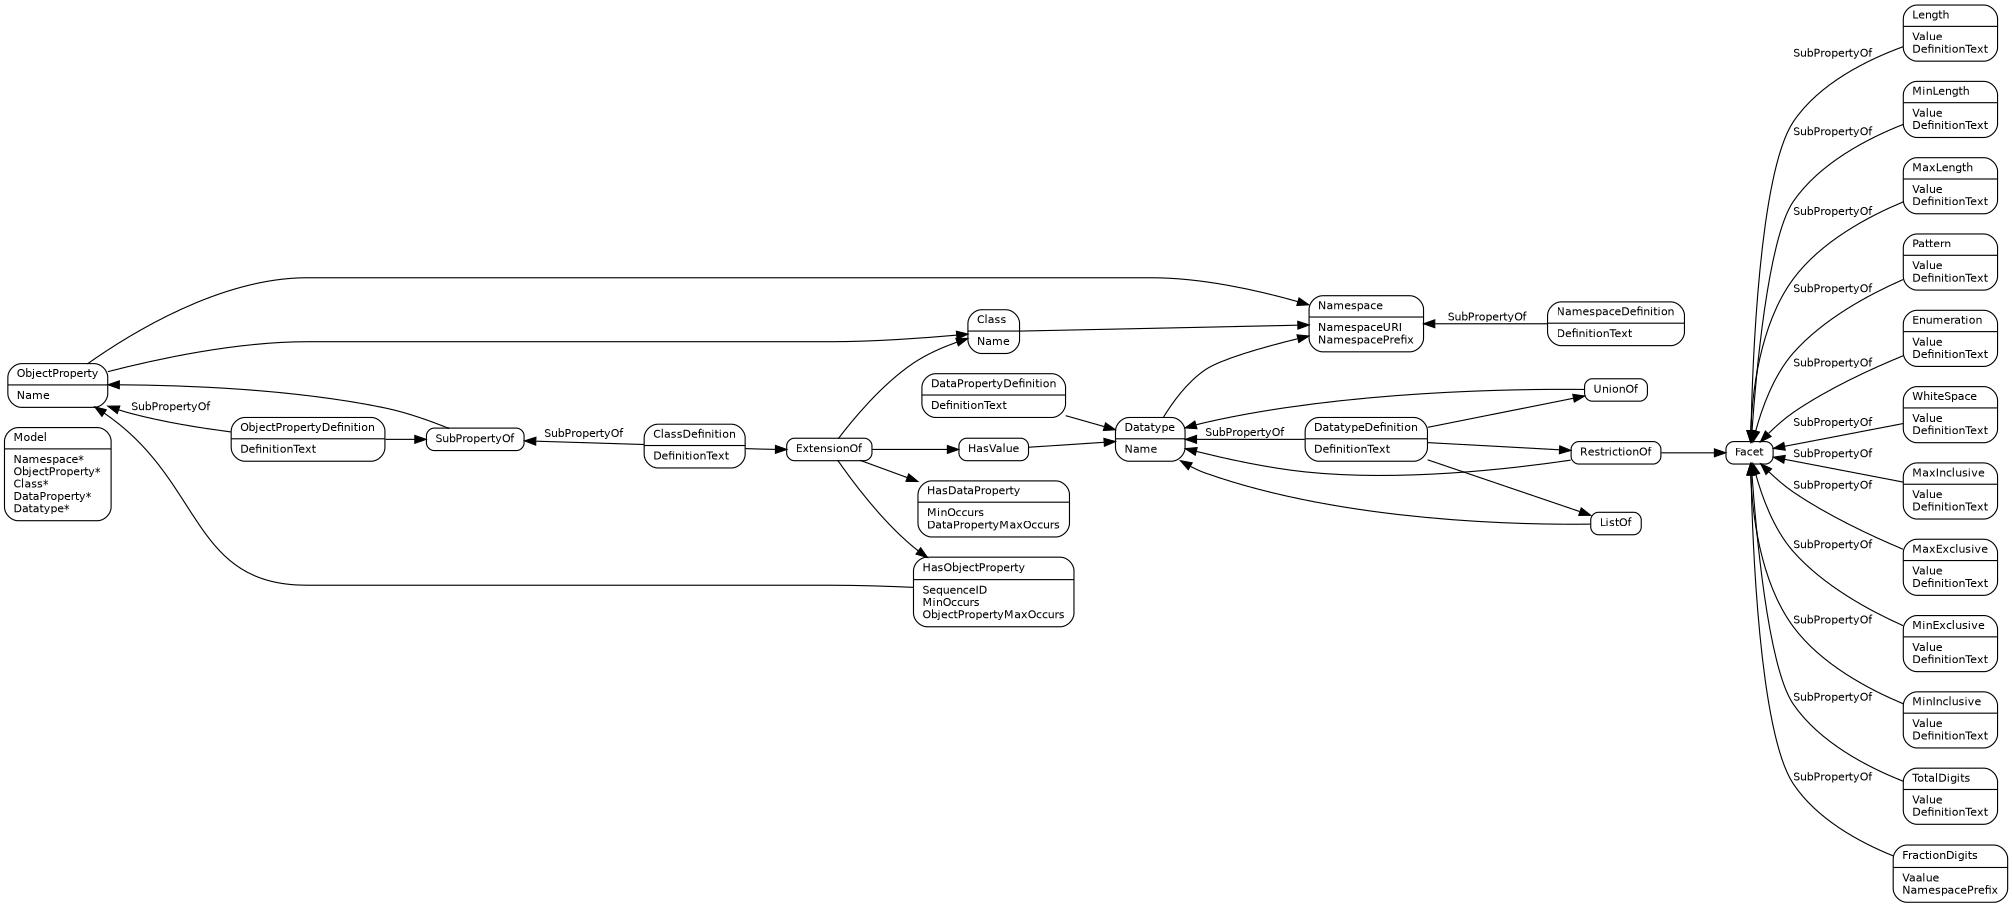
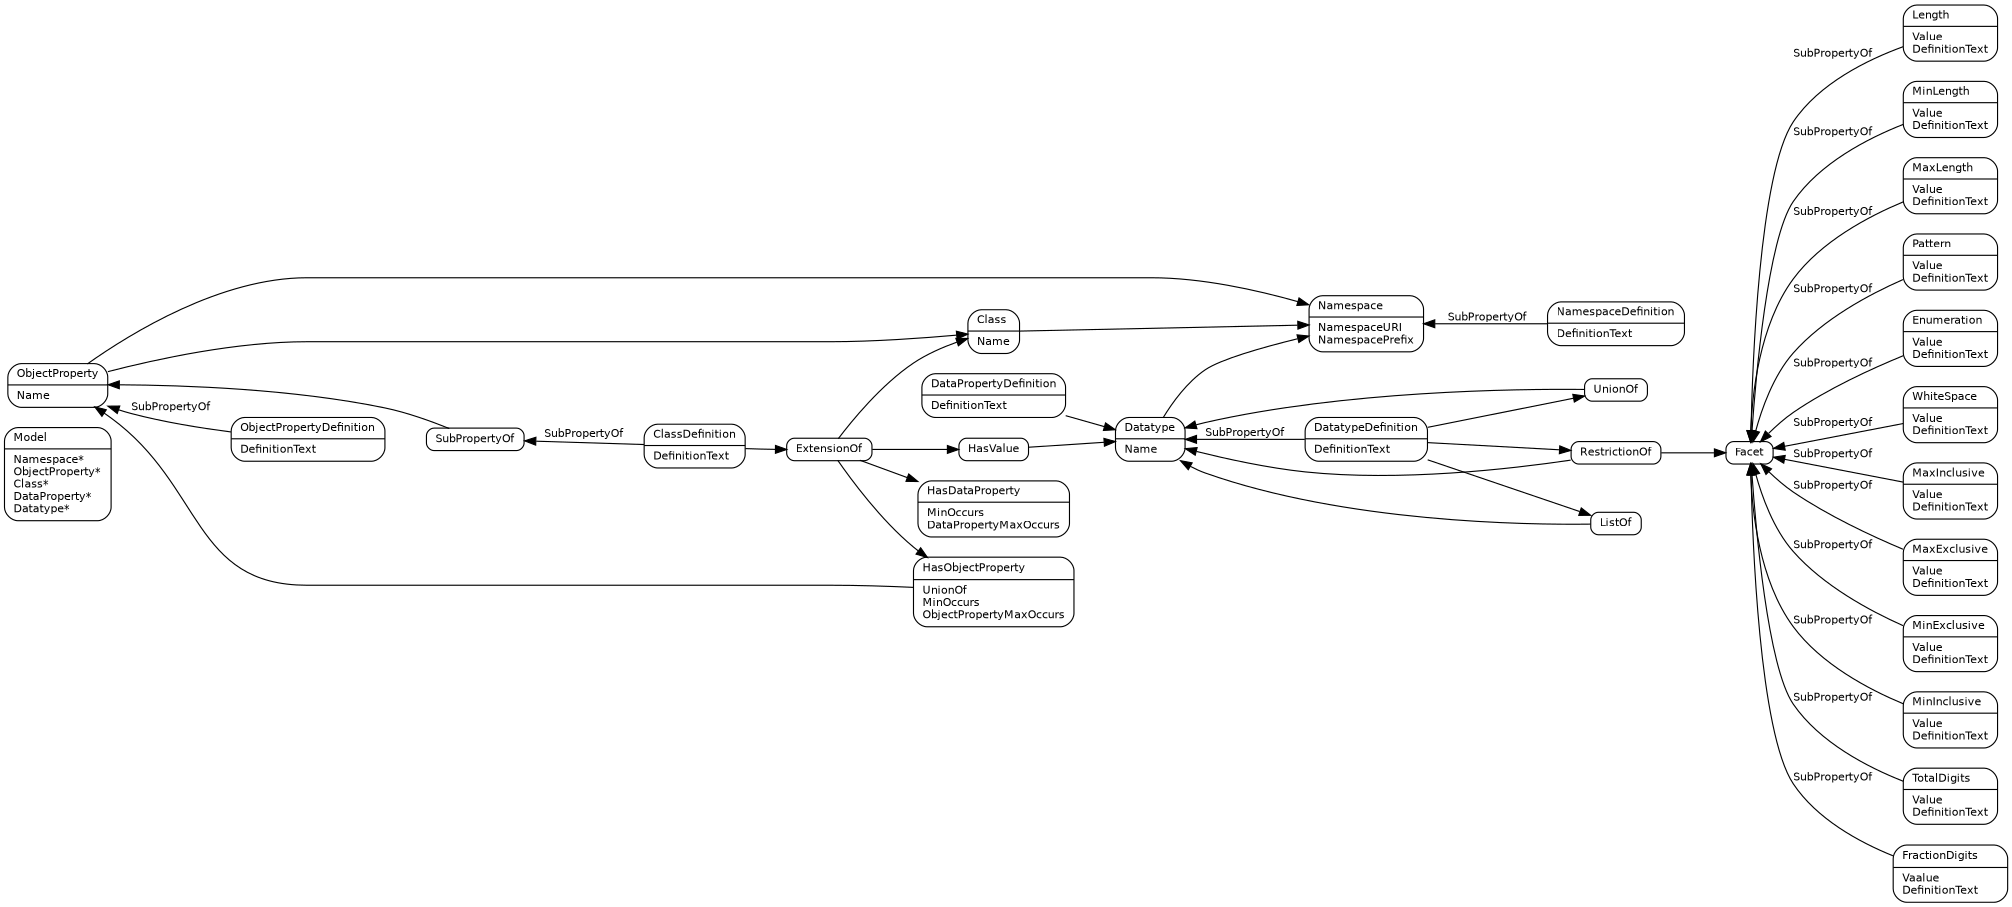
edge "ObjectPropertyDefinition" -> "SubPropertyOf": removed
node "HasObjectProperty": text "SequenceID" -> "UnionOf"
node "FractionDigits": text "NamespacePrefix" -> "DefinitionText"
